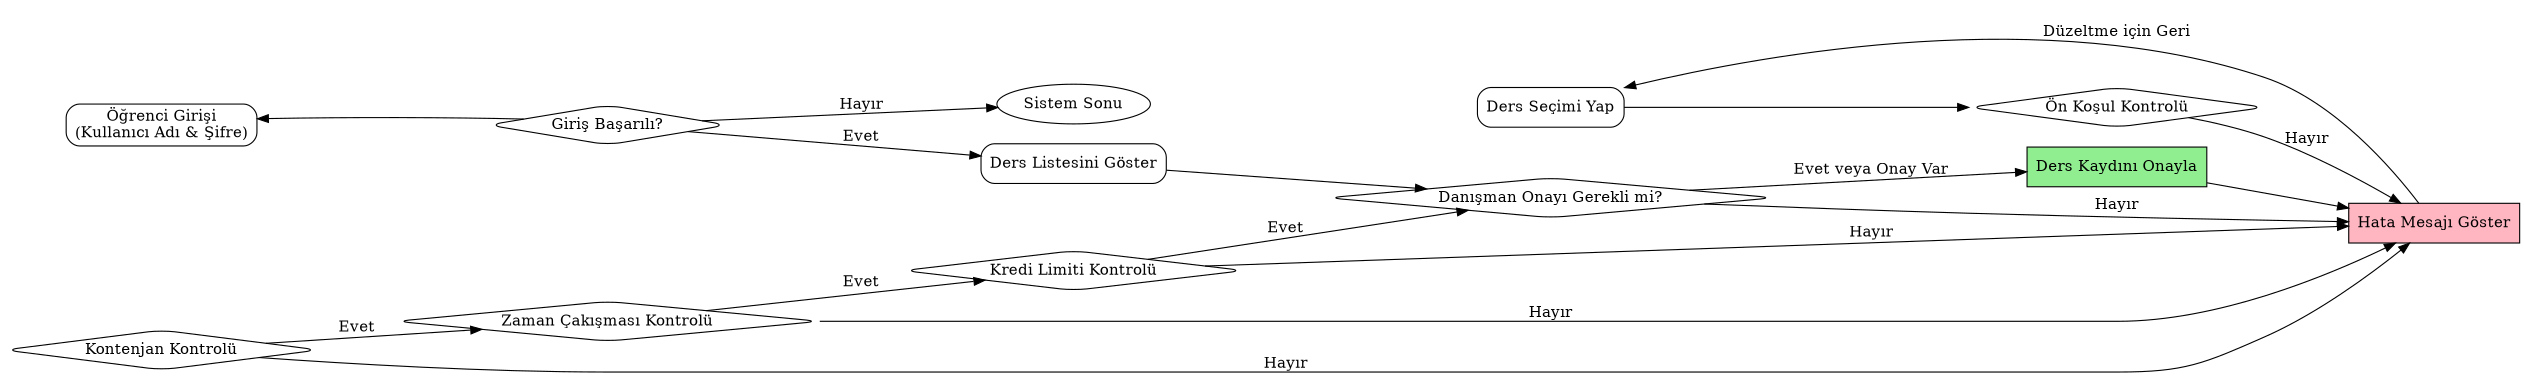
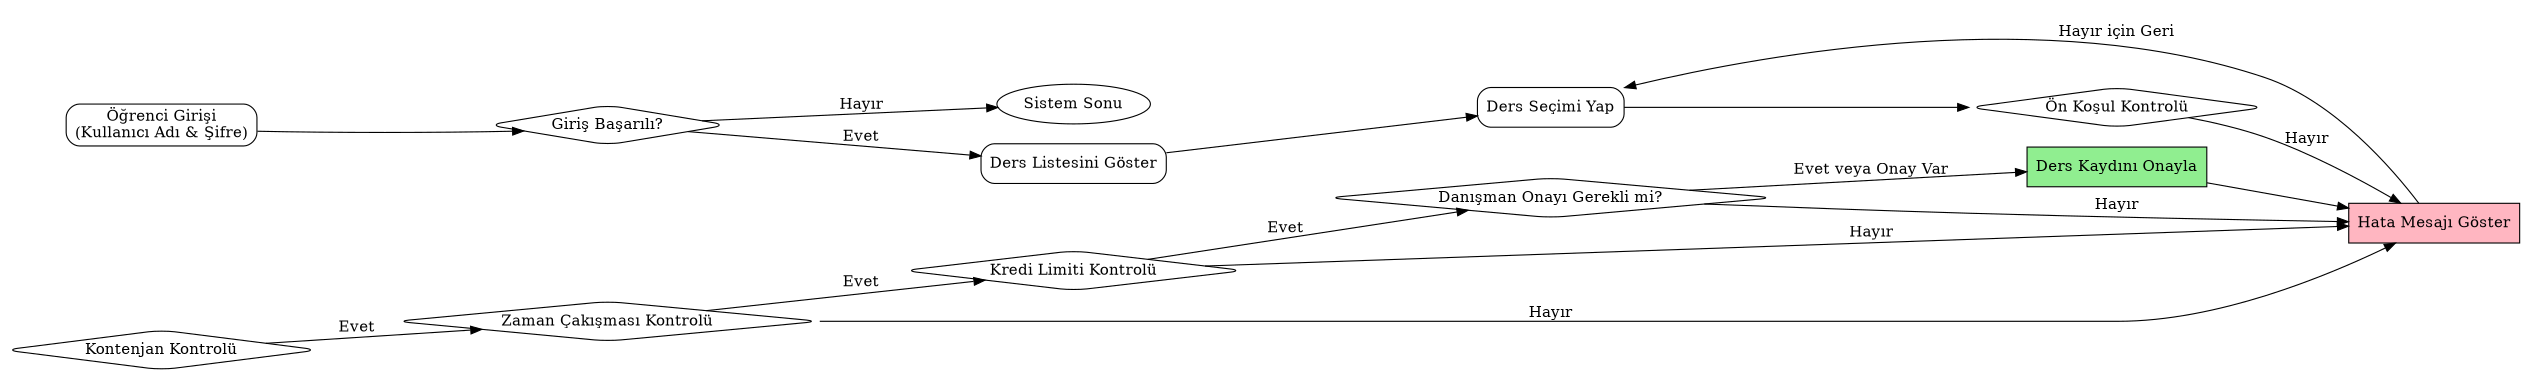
edge "Hata Mesajı Göster" -> "Ders Seçimi Yap": label "Düzeltme için Geri" -> "Hayır için Geri"
edge "Giriş Başarılı?" -> "Öğrenci Girişi (Kullanıcı Adı & Şifre)": reversed
edge "Ders Listesini Göster" -> "Danışman Onayı Gerekli mi?": now "Ders Listesini Göster" -> "Ders Seçimi Yap"
edge "Kontenjan Kontrolü" -> "Hata Mesajı Göster": removed, label "Hayır"
